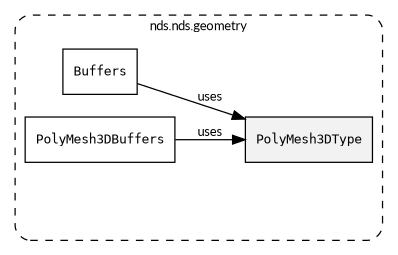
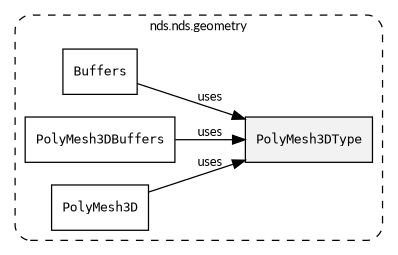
node "PolyMesh3D": added
